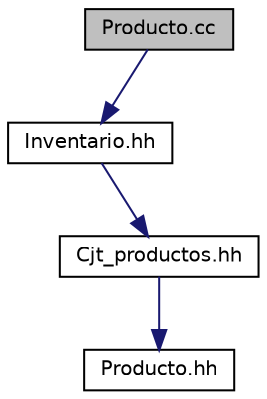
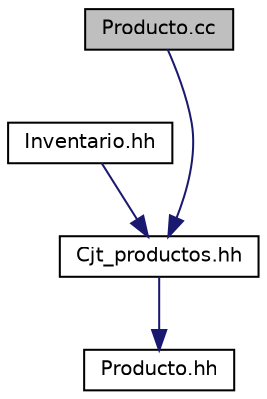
edge "Producto.cc" -> "Inventario.hh": now "Producto.cc" -> "Cjt_productos.hh"
